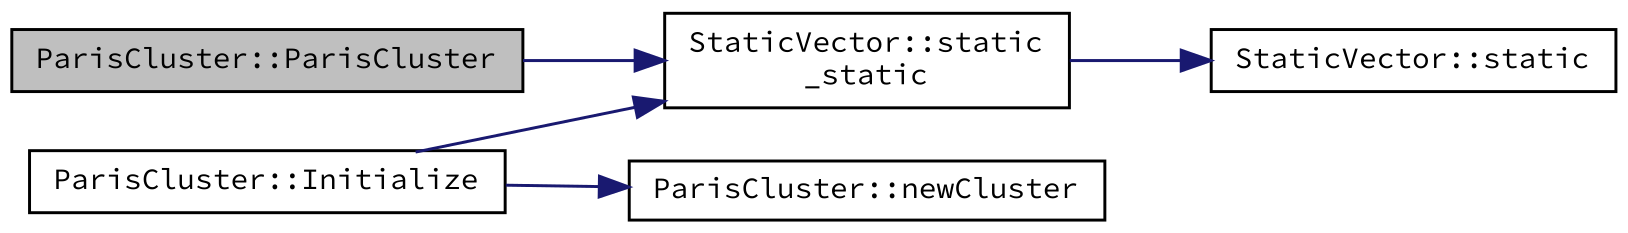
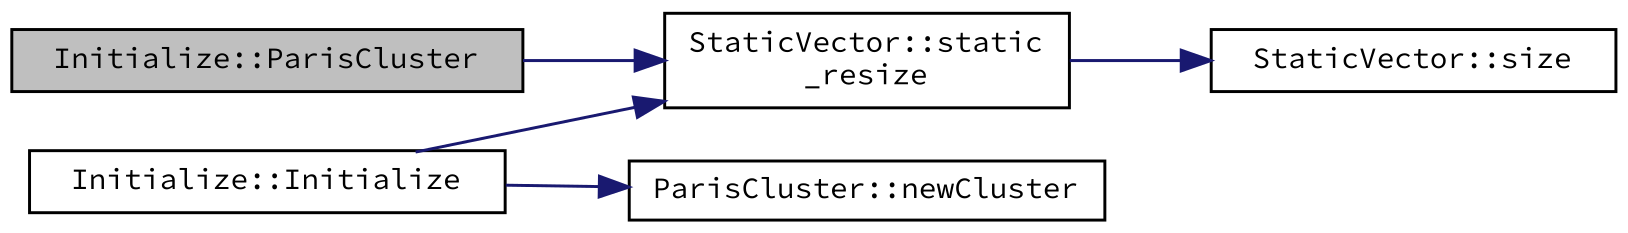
node "ParisCluster::ParisCluster": label "ParisCluster::ParisCluster" -> "Initialize::ParisCluster"
node "StaticVector::static _static": label "StaticVector::static _static" -> "StaticVector::static _resize"
node "StaticVector::static": label "StaticVector::static" -> "StaticVector::size"
node "ParisCluster::Initialize": label "ParisCluster::Initialize" -> "Initialize::Initialize"
